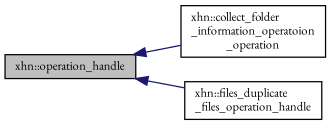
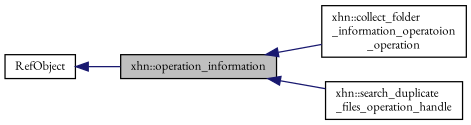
node "RefObject": added
node "xhn::operation_handle": label "xhn::operation_handle" -> "xhn::operation_information"
node "xhn::files_duplicate _files_operation_handle": label "xhn::files_duplicate _files_operation_handle" -> "xhn::search_duplicate _files_operation_handle"
